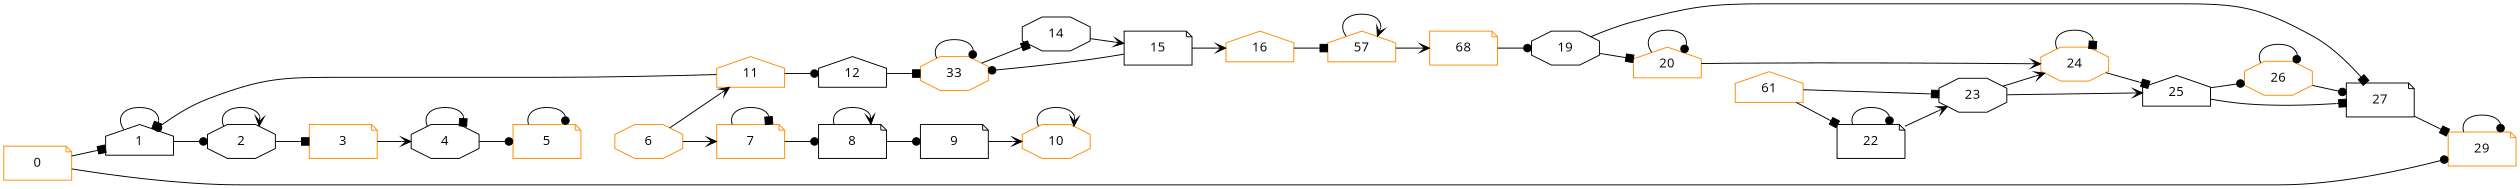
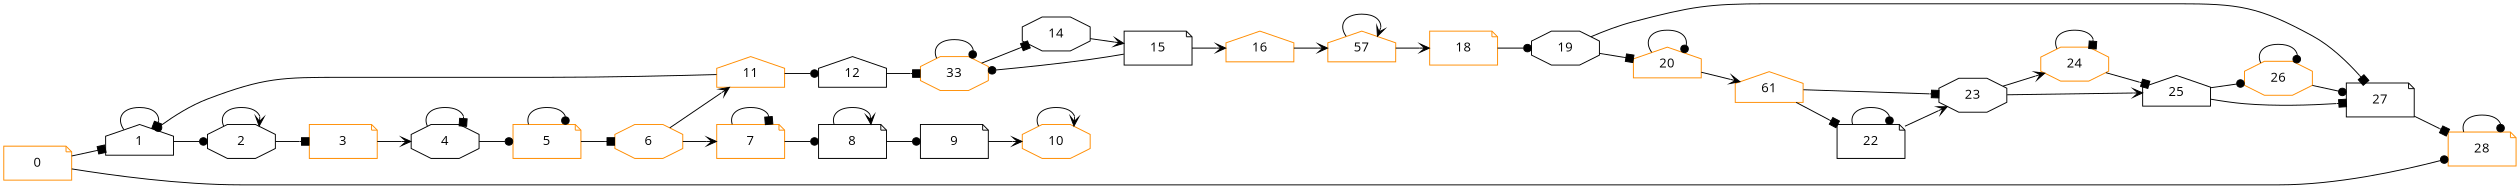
edge "16" -> "57": arrowhead box -> vee
node "68": label "68" -> "18"
edge "20" -> "24": now "20" -> "61"
edge "5" -> "6": added
node "29": label "29" -> "28"
